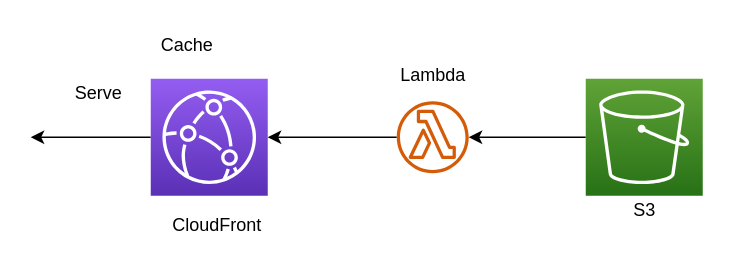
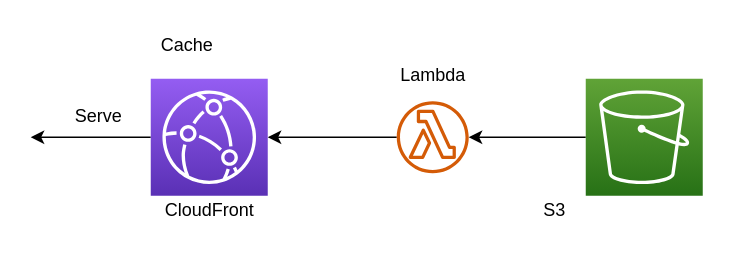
node "Serve": moved (98, 94) -> (98, 116)
node "S3": moved (644, 211) -> (554, 211)
node "CloudFront": moved (217, 226) -> (209, 211)
